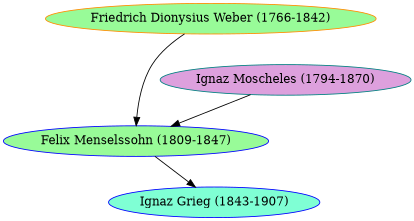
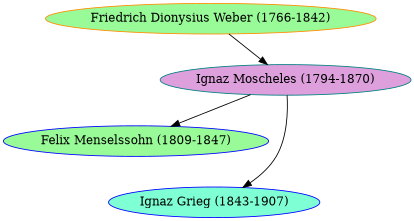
edge "Friedrich Dionysius Weber (1766-1842)" -> "Felix Menselssohn (1809-1847)": now "Friedrich Dionysius Weber (1766-1842)" -> "Ignaz Moscheles (1794-1870)"
edge "Felix Menselssohn (1809-1847)" -> "Ignaz Grieg (1843-1907)": now "Ignaz Moscheles (1794-1870)" -> "Ignaz Grieg (1843-1907)"
